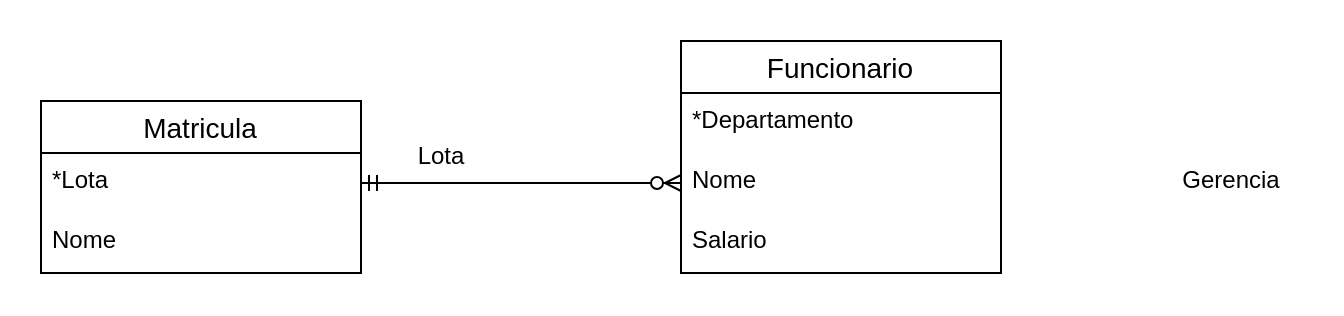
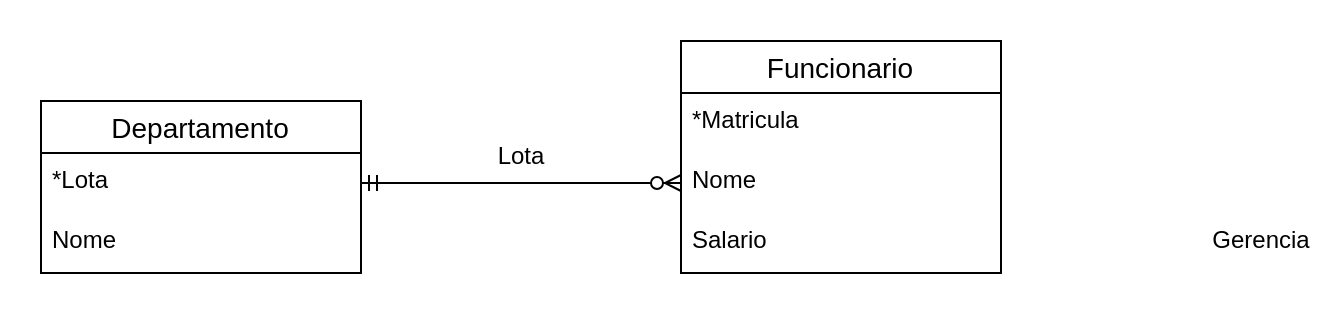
node "*Departamento": label "*Departamento" -> "*Matricula"
node "Matricula": label "Matricula" -> "Departamento"
node "Lota": moved (441, 157) -> (521, 157)
node "Gerencia": moved (1231, 181) -> (1261, 241)
